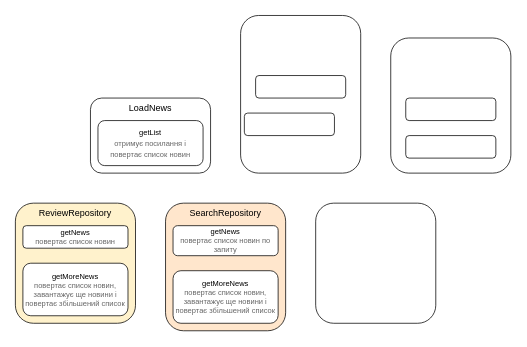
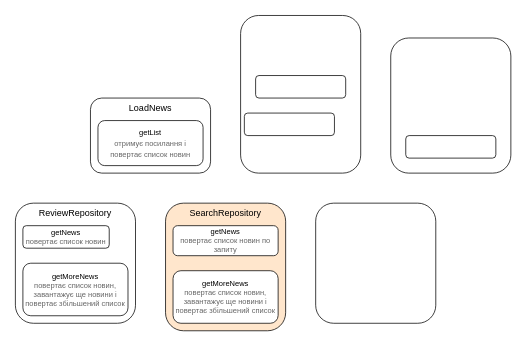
node "deleteSearchHistory": removed
node "ReviewRepository": fillcolor #fff2cc -> #ffffff
node "getNews повертає список новин": size 105x23 -> 86x23
